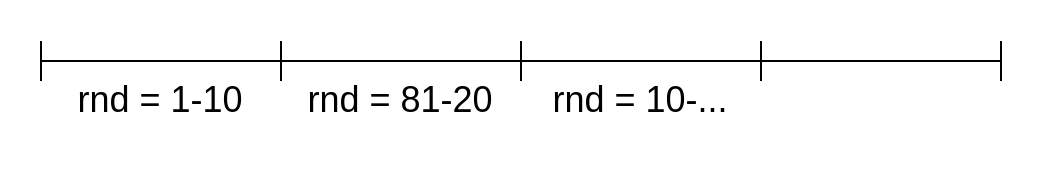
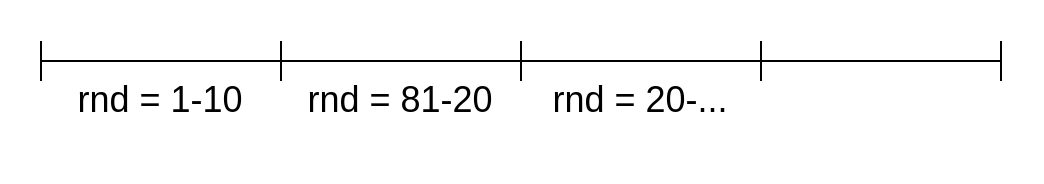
node "rnd = 10-...": label "rnd = 10-..." -> "rnd = 20-..."
